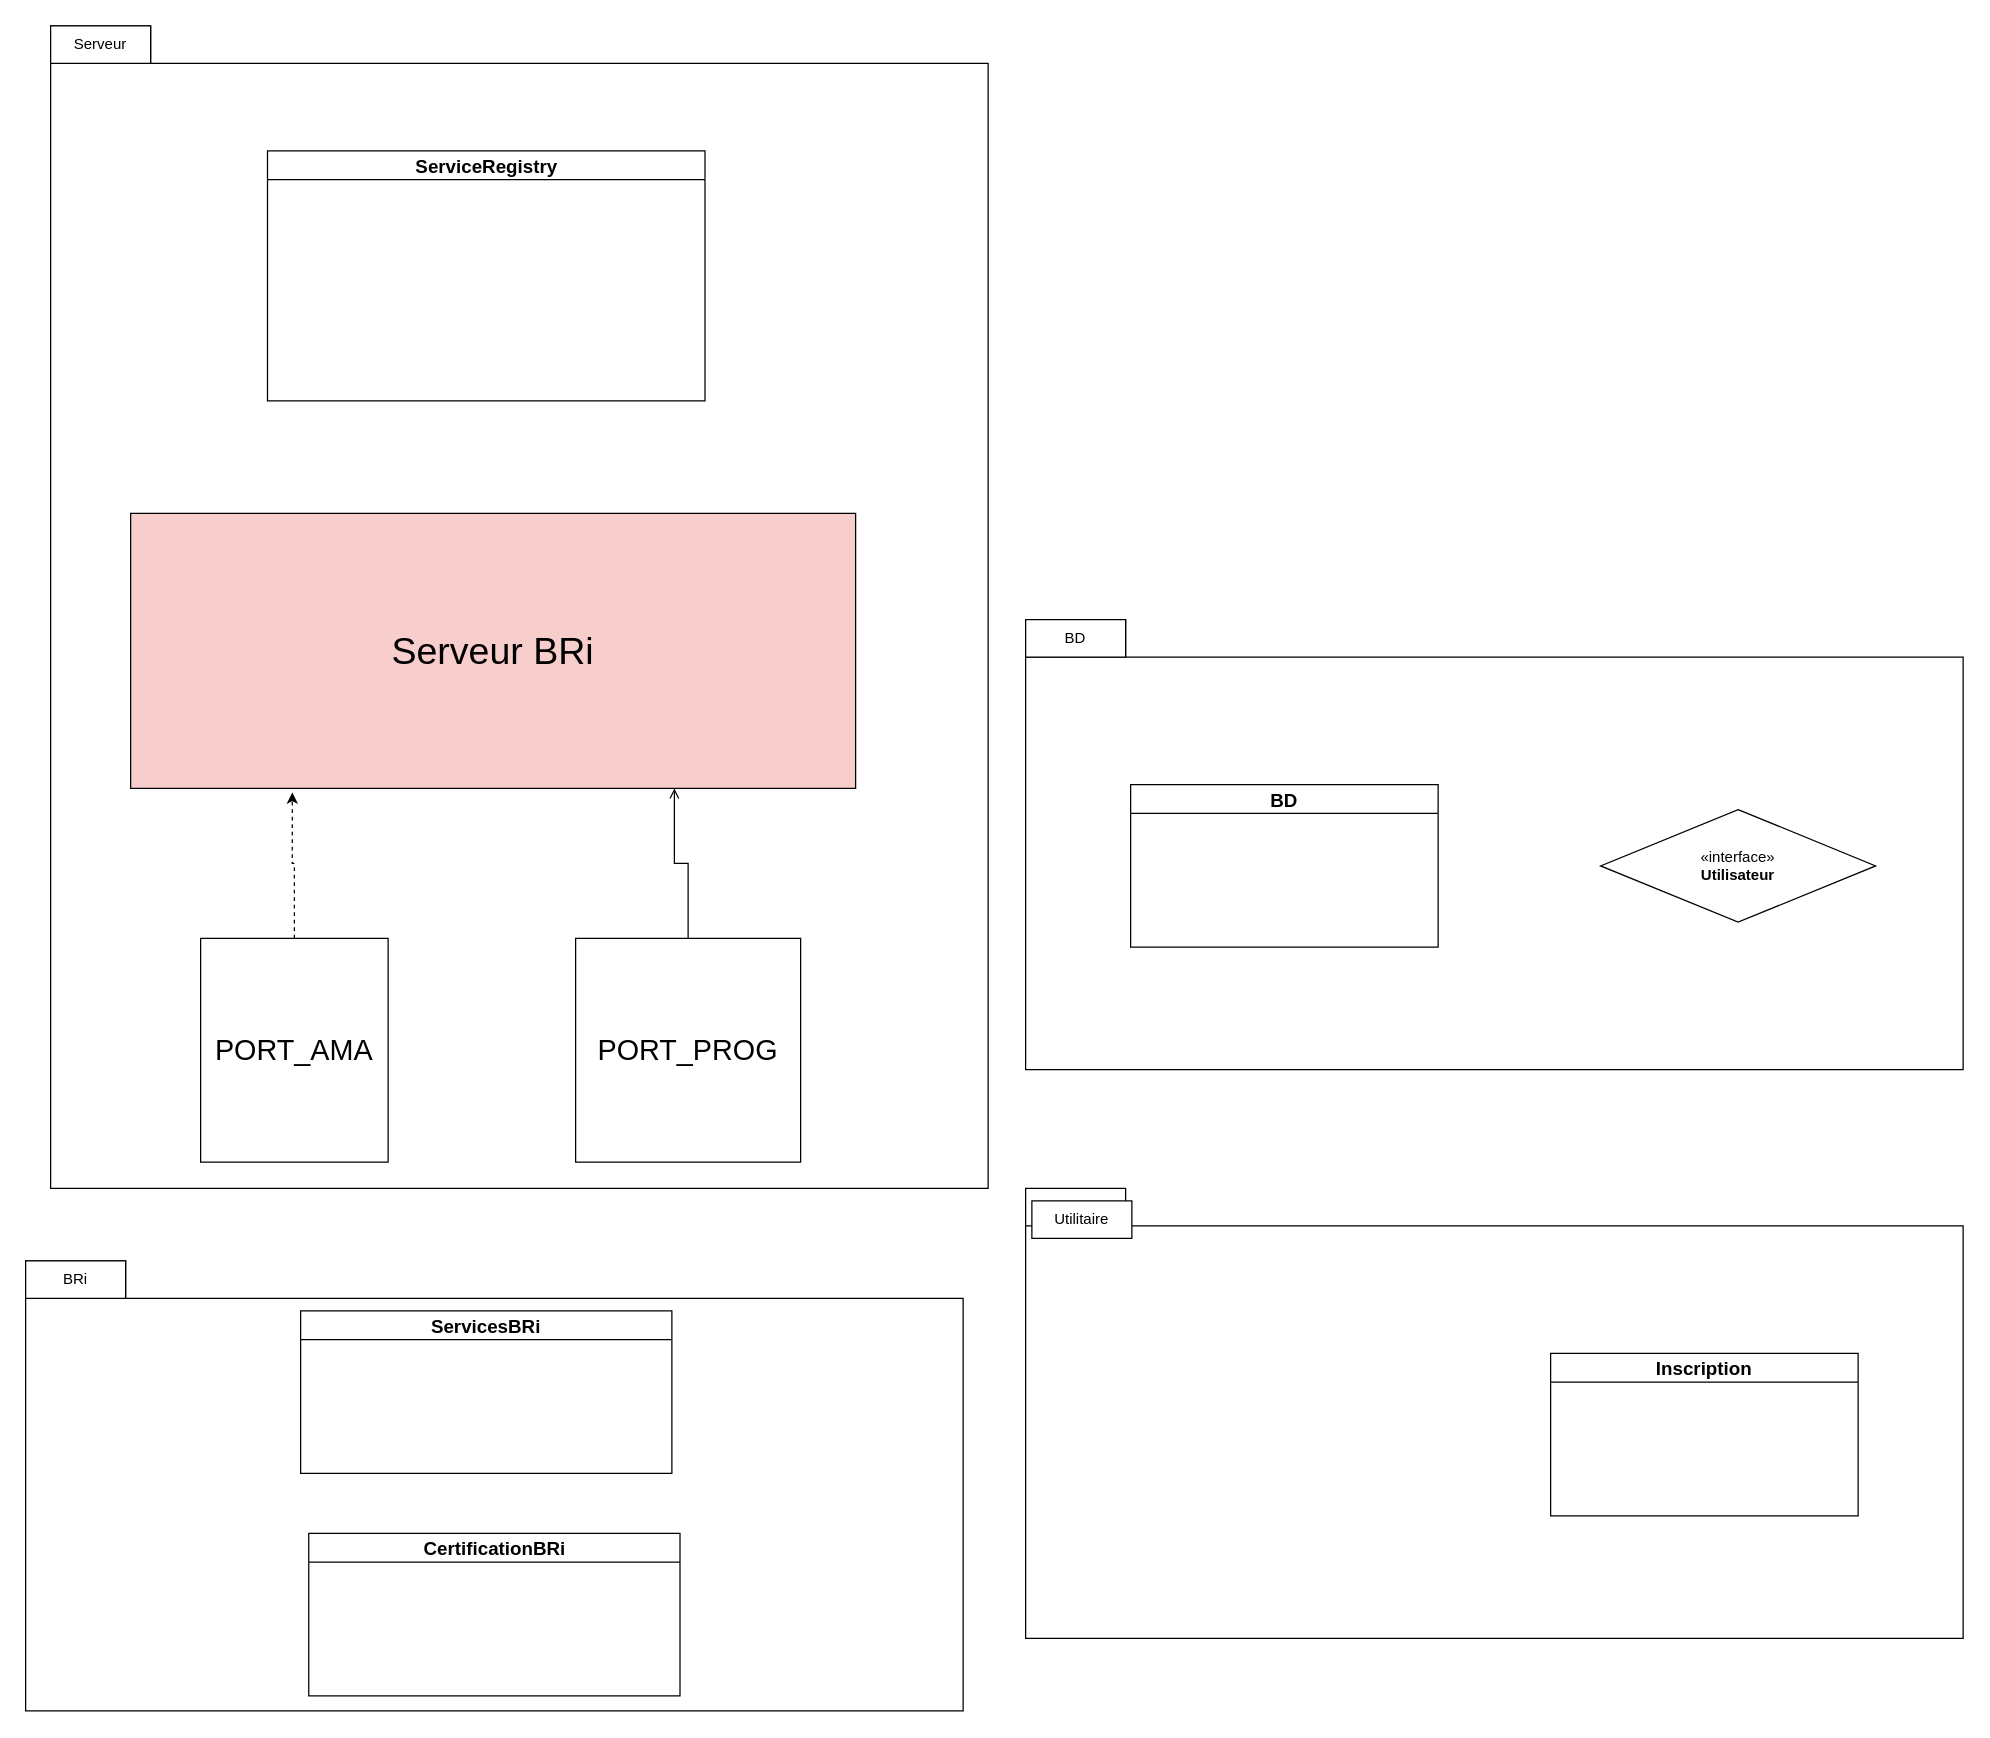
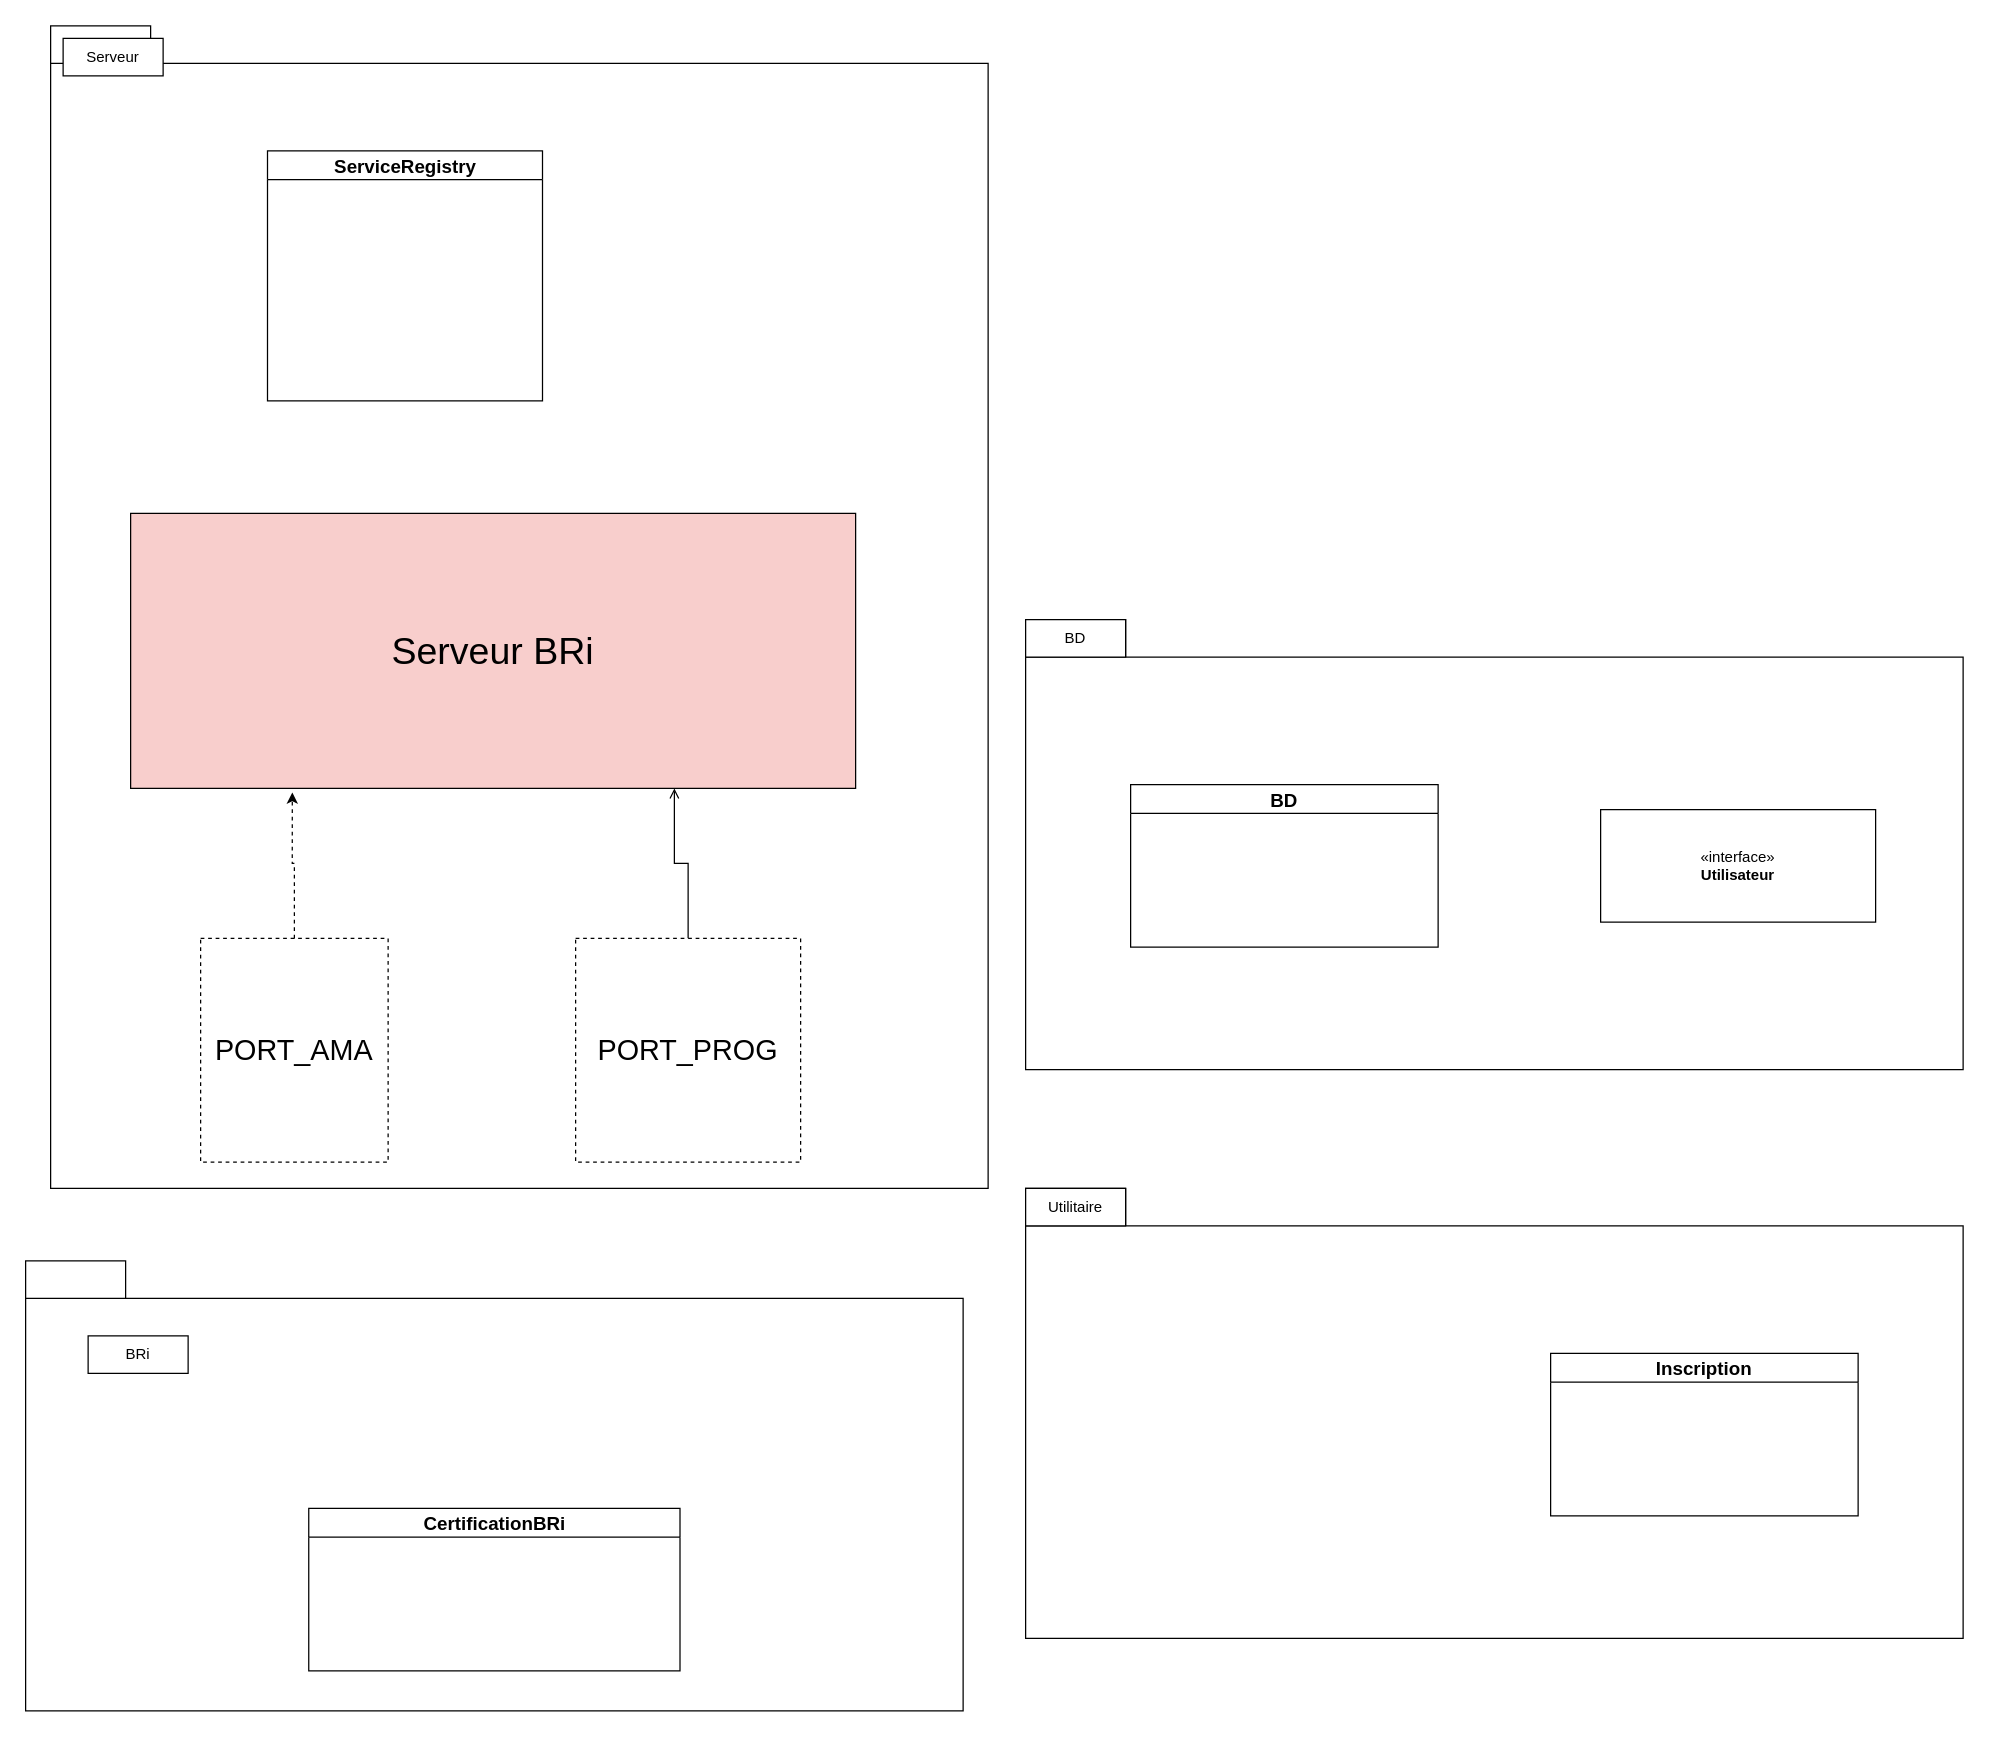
node "Serveur": moved (101, 44) -> (113, 57)
node "ServiceRegistry": size 438x250 -> 275x250
node "«interface» Utilisateur": shape diamond -> rectangle
node "PORT_AMA": style solid -> dashed
node "PORT_PROG": style solid -> dashed
node "Utilitaire": moved (1082, 1219) -> (1076, 1207)
node "BRi": moved (76, 1279) -> (138, 1354)
node "ServicesBRi": removed
node "CertificationBRi": moved (494, 1614) -> (494, 1589)
